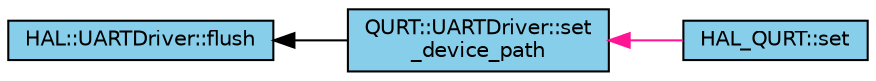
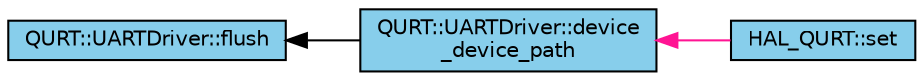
node "HAL::UARTDriver::flush": label "HAL::UARTDriver::flush" -> "QURT::UARTDriver::flush"
node "QURT::UARTDriver::set _device_path": label "QURT::UARTDriver::set _device_path" -> "QURT::UARTDriver::device _device_path"
